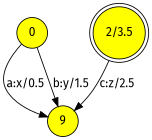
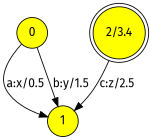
node "2/3.5": label "2/3.5" -> "2/3.4"
node "9": label "9" -> "1"
